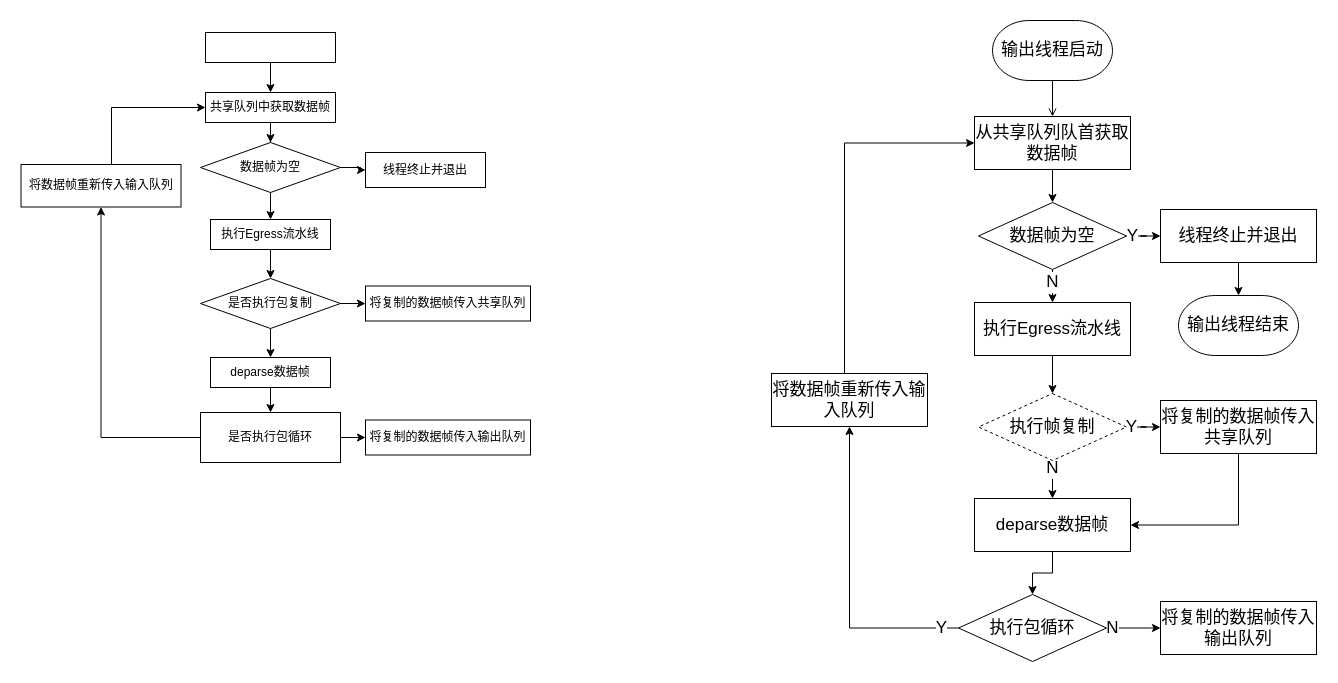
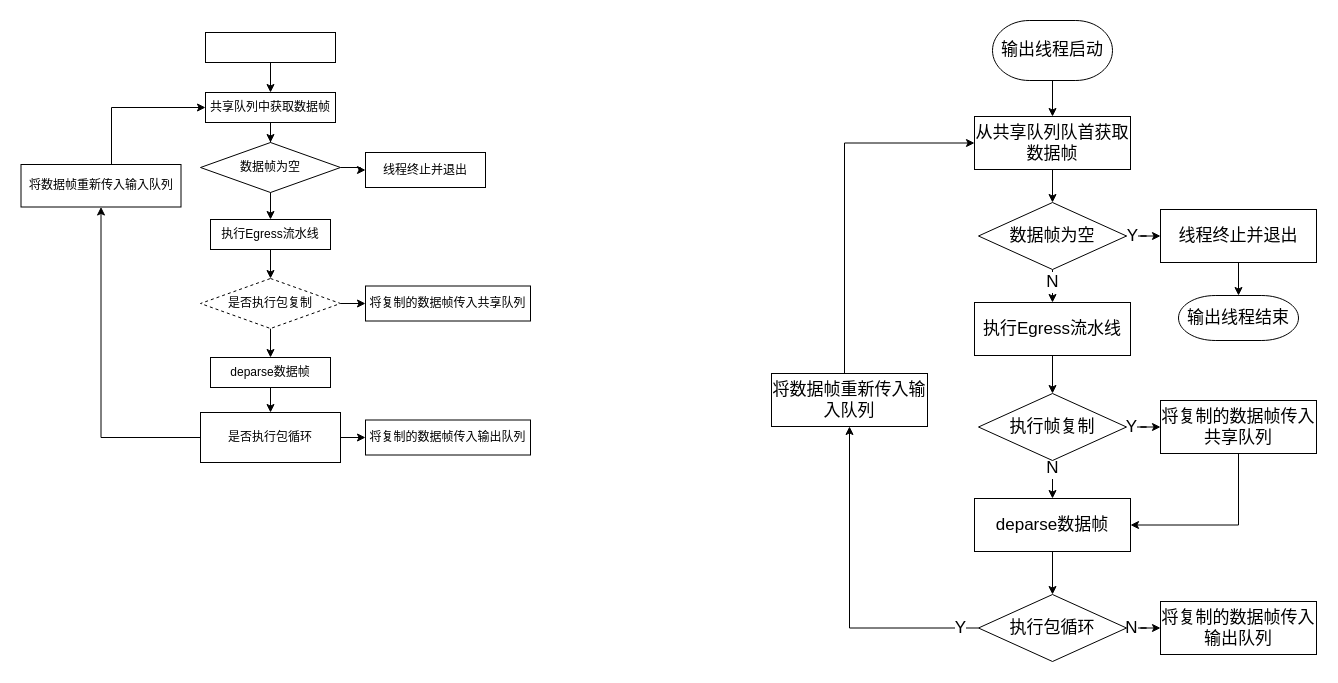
edge "输出线程启动" -> "从共享队列队首获取数据帧": arrowhead open -> classic
node "是否执行包复制": style solid -> dashed
node "输出线程结束": size 120x60 -> 120x45
node "执行帧复制": style dashed -> solid
node "执行包循环": moved (1033, 628) -> (1053, 628)
